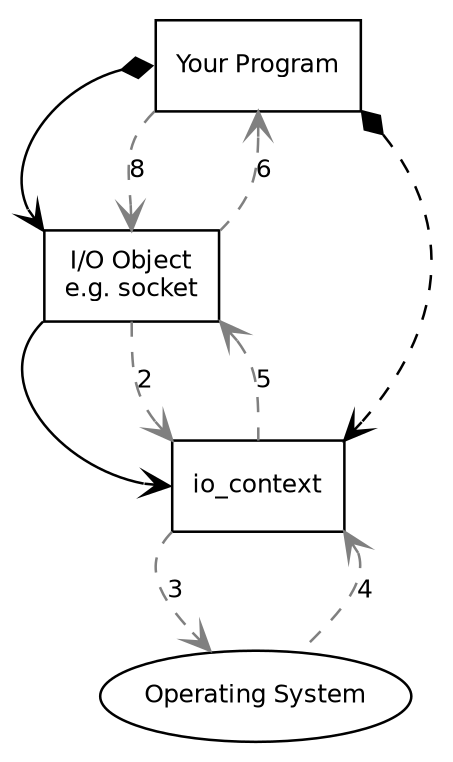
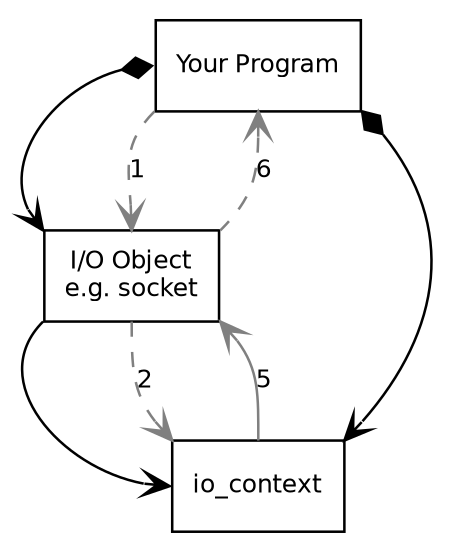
edge "Your Program" -> "I/O Object e.g. socket": label "8" -> "1"
edge "Your Program" -- "io_context": style dashed -> solid
edge "I/O Object e.g. socket" -- "io_context": style dashed -> solid
node "Operating System": removed
